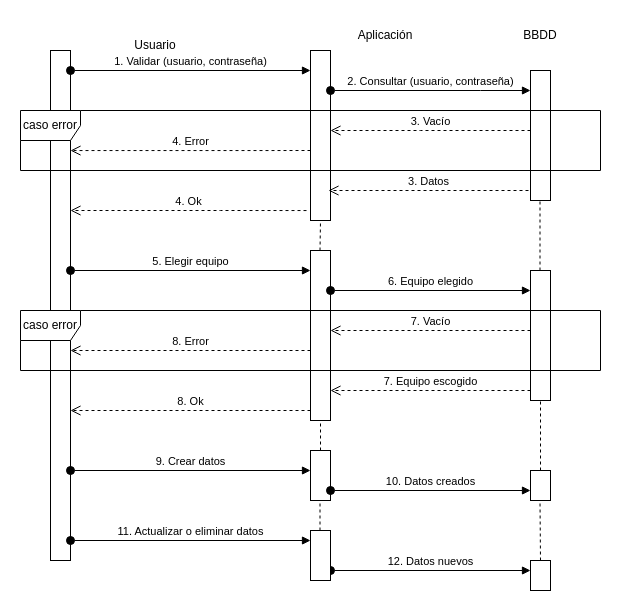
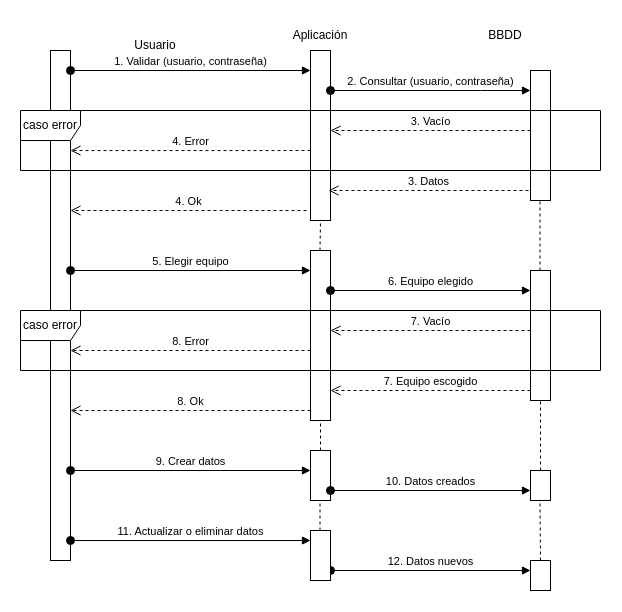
node "Aplicación": moved (386, 36) -> (321, 36)
node "BBDD": moved (541, 36) -> (506, 36)
